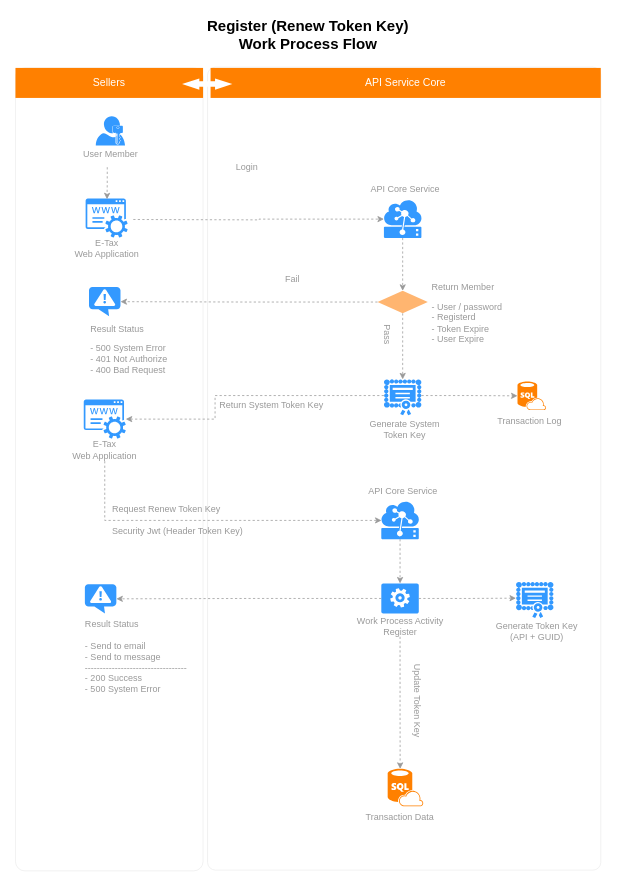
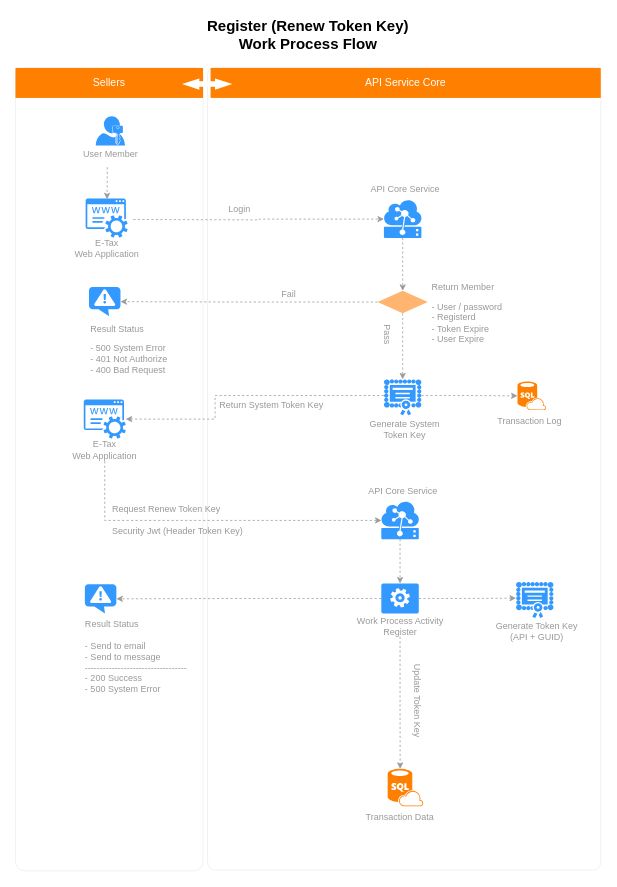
node "Login": moved (257, 168) -> (249, 209)
node "Fail": moved (293, 279) -> (289, 294)
